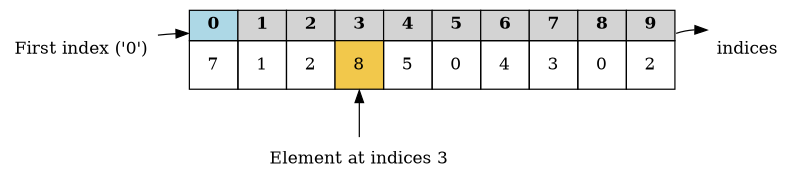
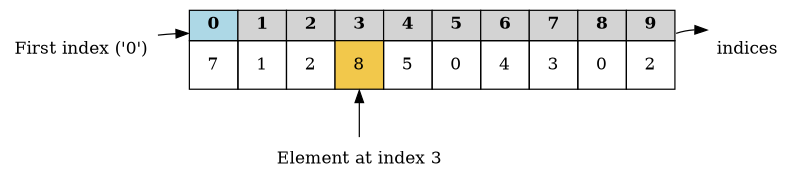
node "Element at indices 3": label "Element at indices 3" -> "Element at index 3"
